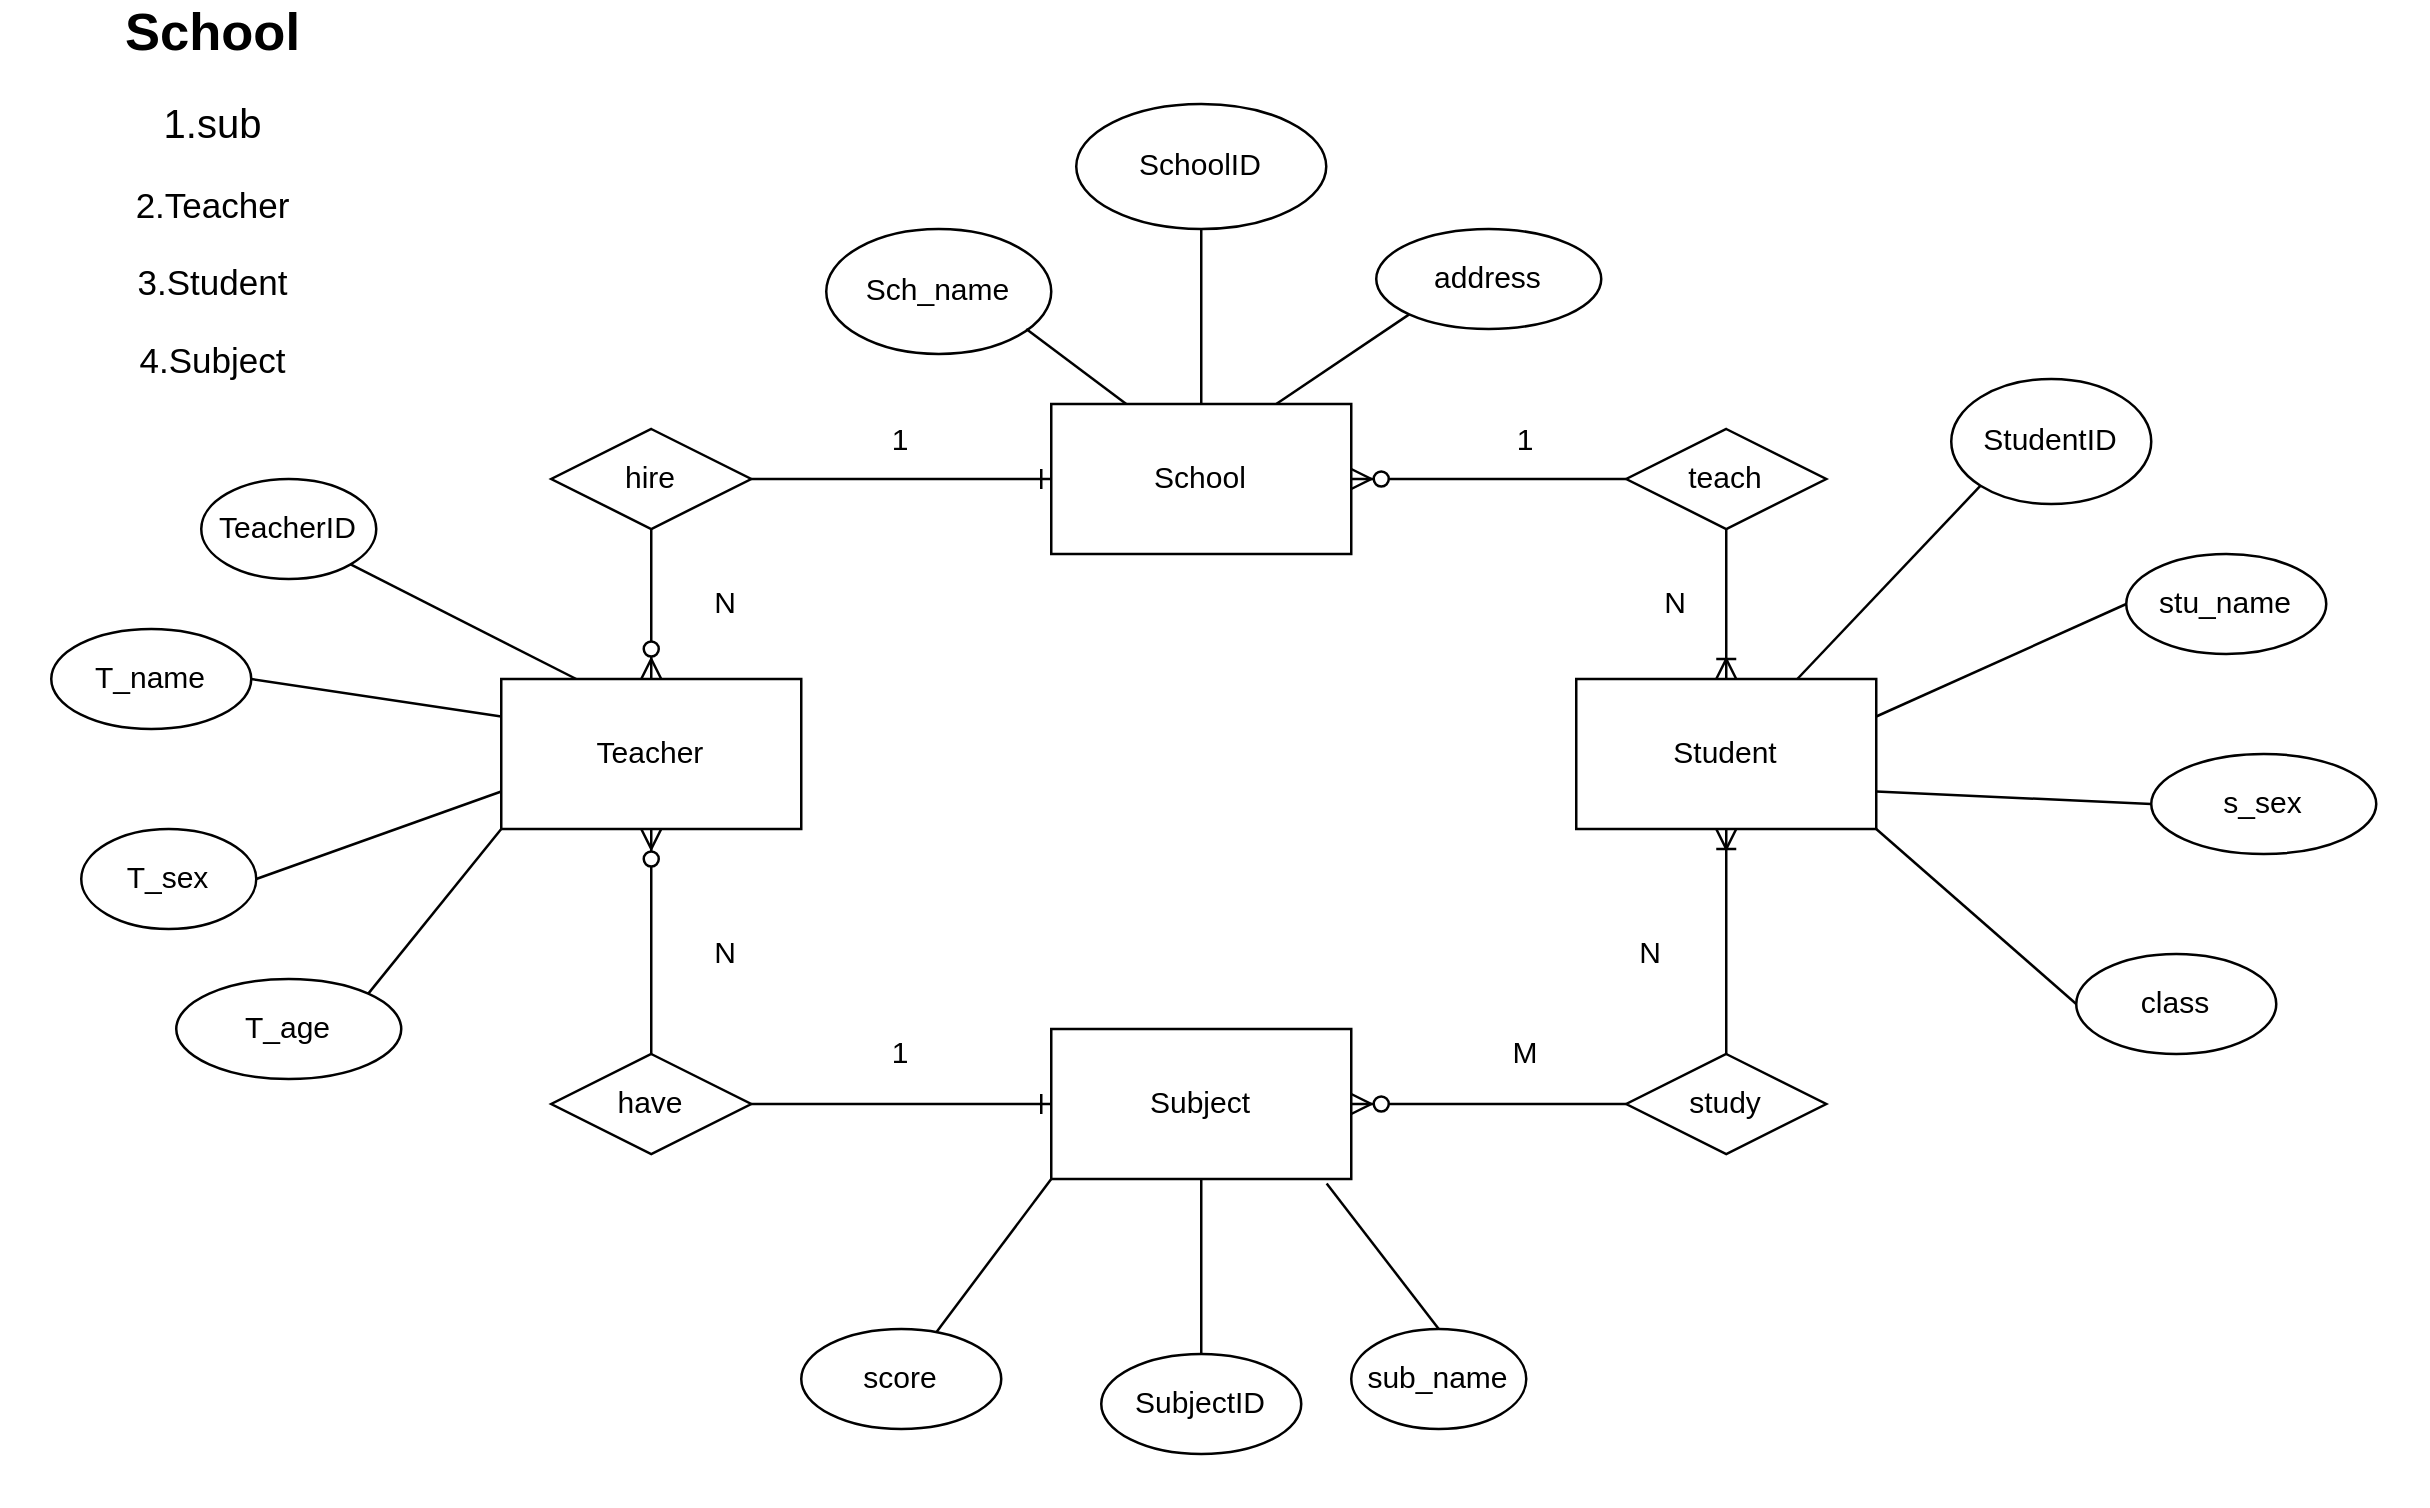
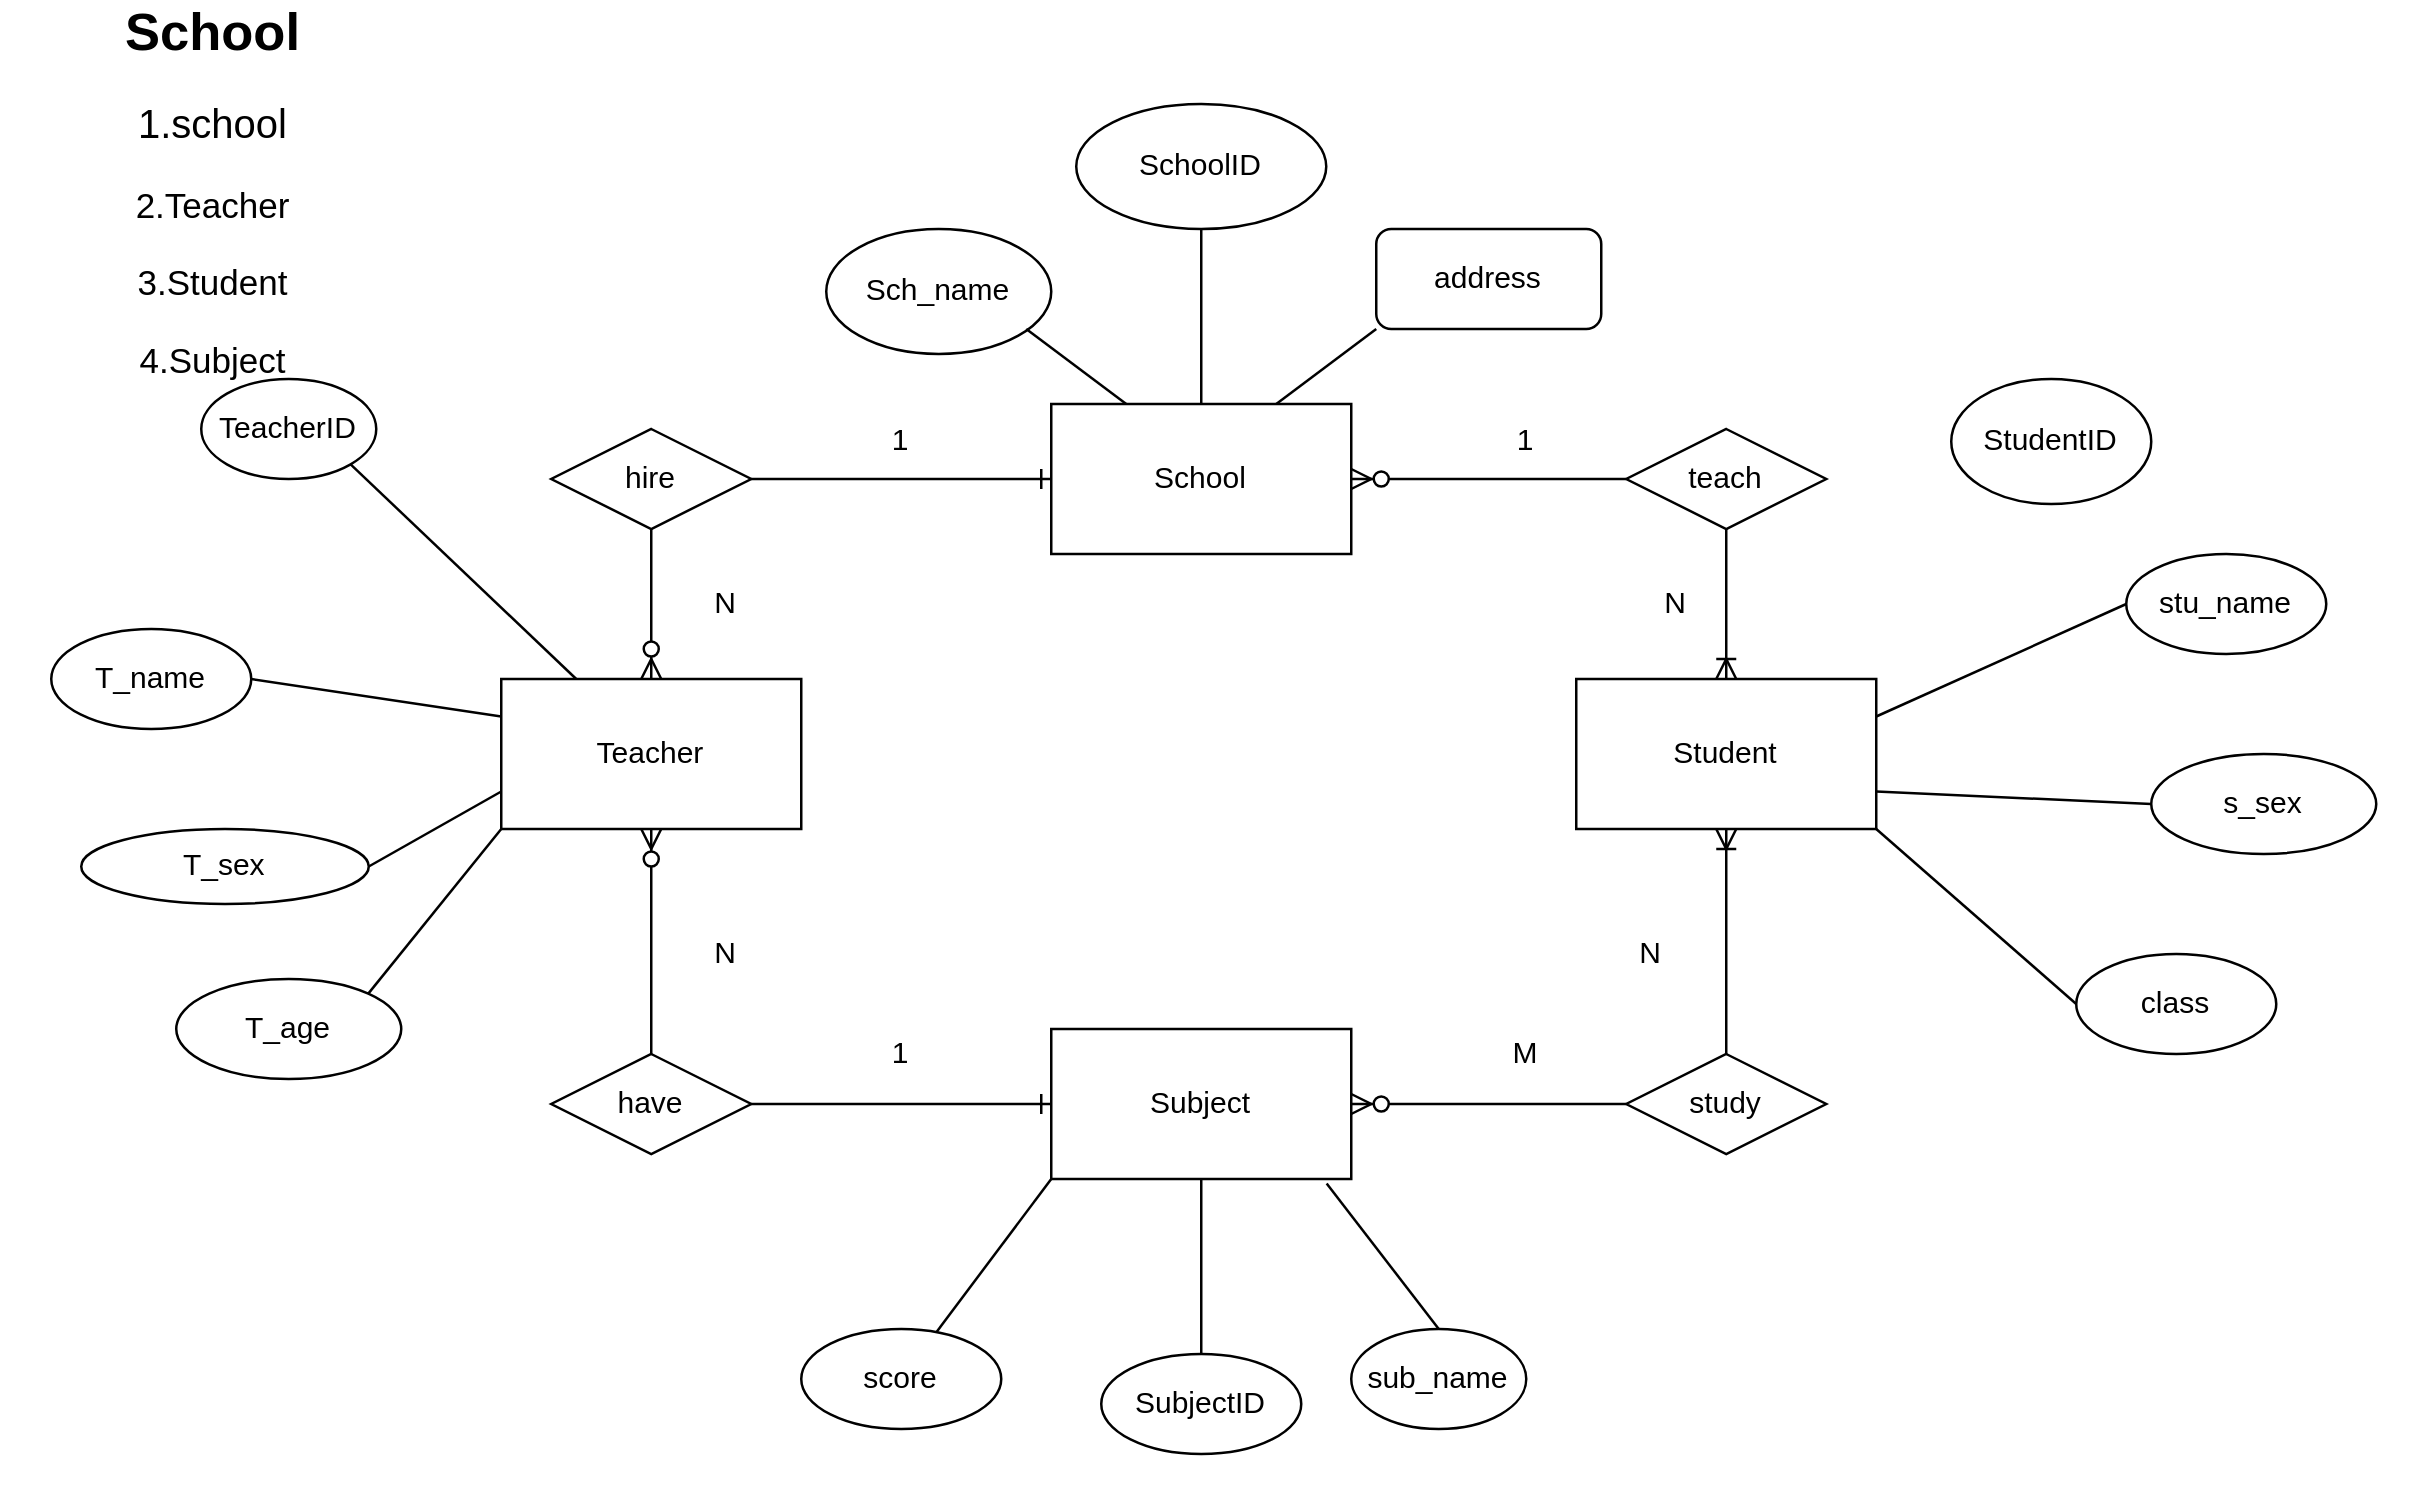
node "School 1.sub 2.Teacher 3.Student 4.Subject": label "School 1.sub 2.Teacher 3.Student 4.Subject" -> "School 1.school 2.Teacher 3.Student 4.Subject"
node "address": shape ellipse -> rounded rectangle
node "TeacherID": moved (289, 529) -> (289, 429)
edge "StudentID" -- "Student": removed
node "T_sex": size 175x100 -> 288x75
